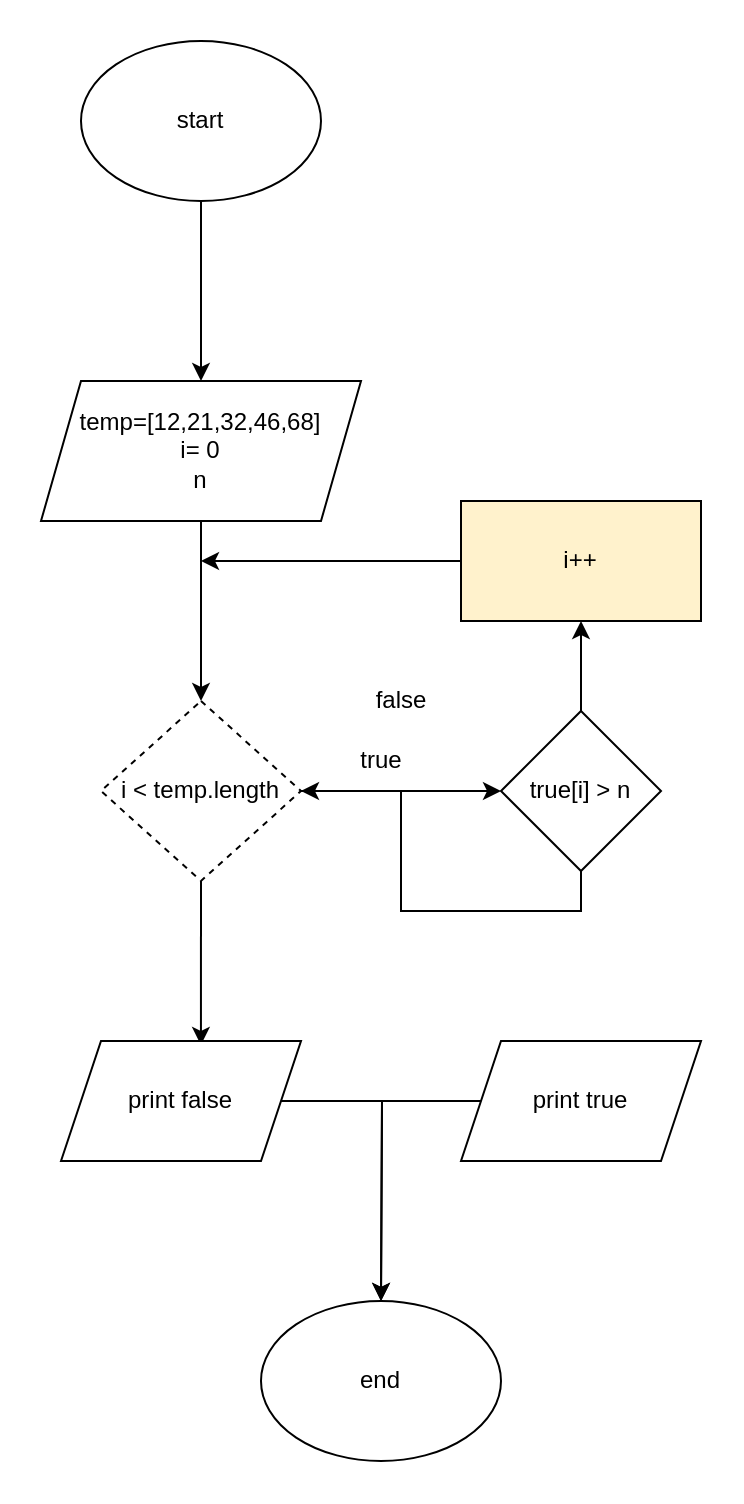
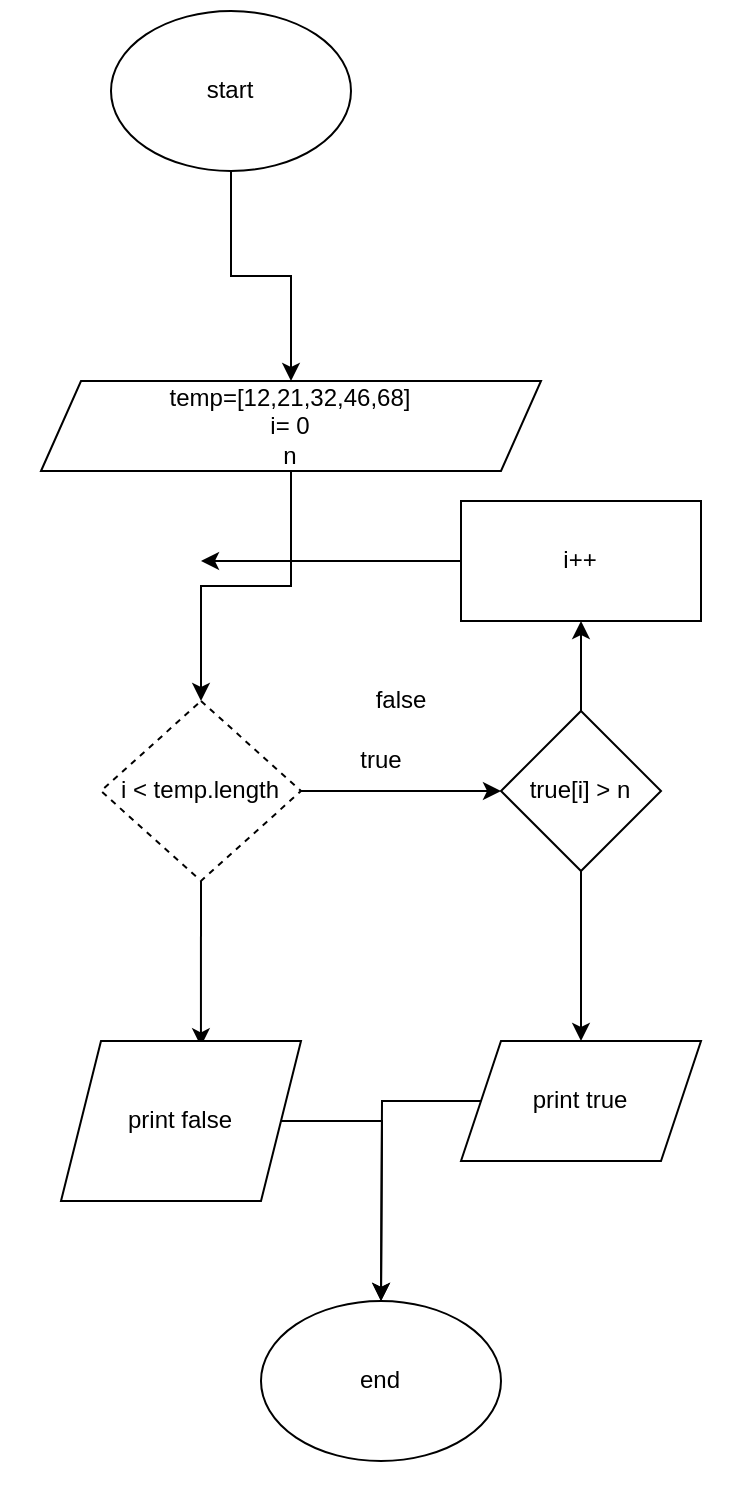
node "start": moved (201, 121) -> (231, 91)
node "temp=[12,21,32,46,68] i= 0 n": size 320x140 -> 500x90
node "i++": fillcolor #fff2cc -> #ffffff
edge "true[i] > n" -> "i < temp.length": now "true[i] > n" -> "print true"
node "print false": size 240x120 -> 240x160
